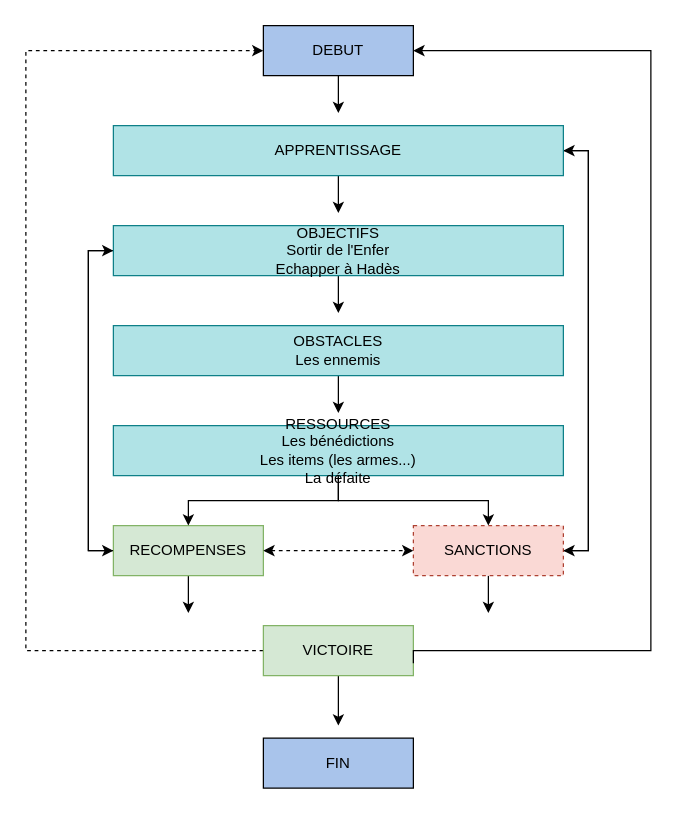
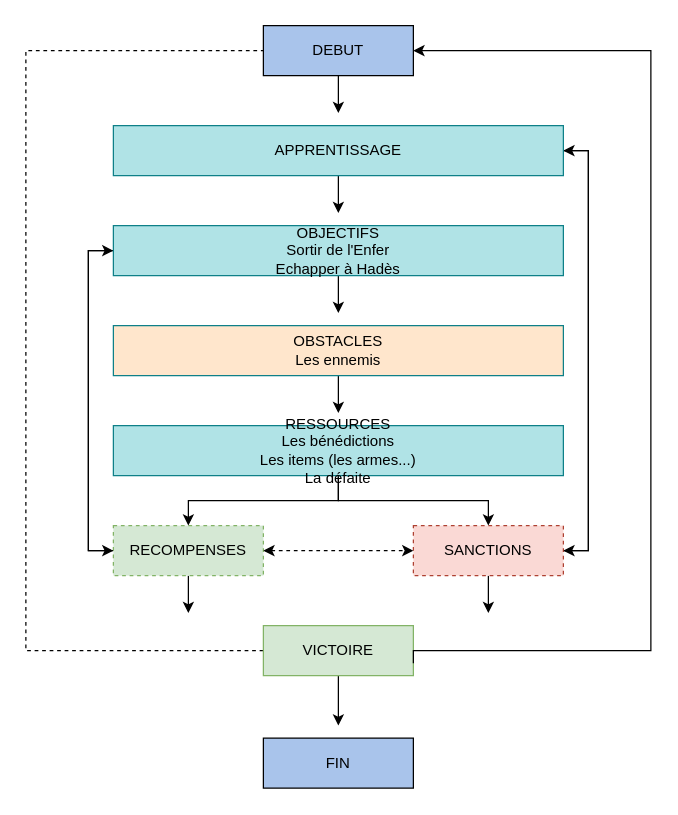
edge "VICTOIRE" -> "DEBUT": arrowhead classic -> none
node "OBSTACLES Les ennemis": fillcolor #b0e3e6 -> #ffe6cc
node "RECOMPENSES": style solid -> dashed
